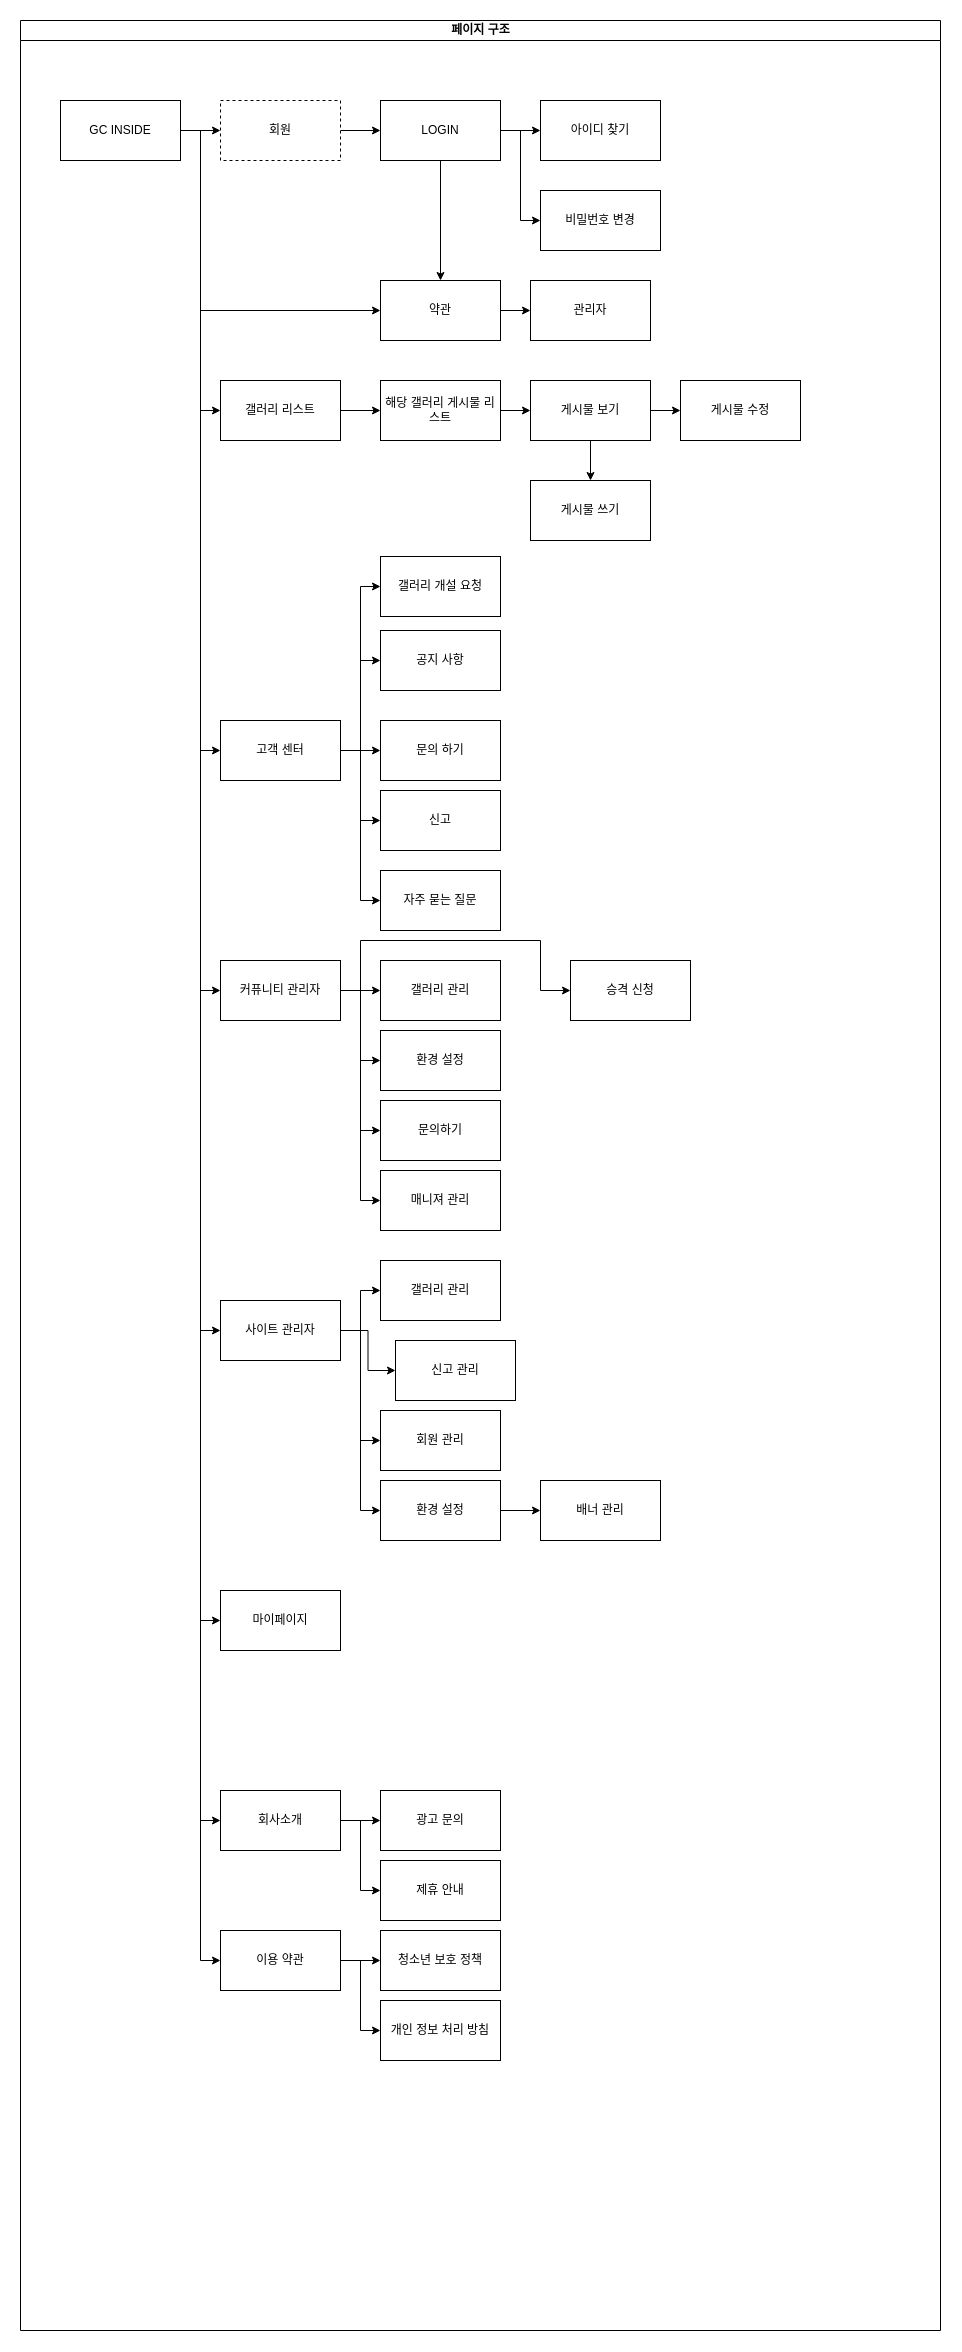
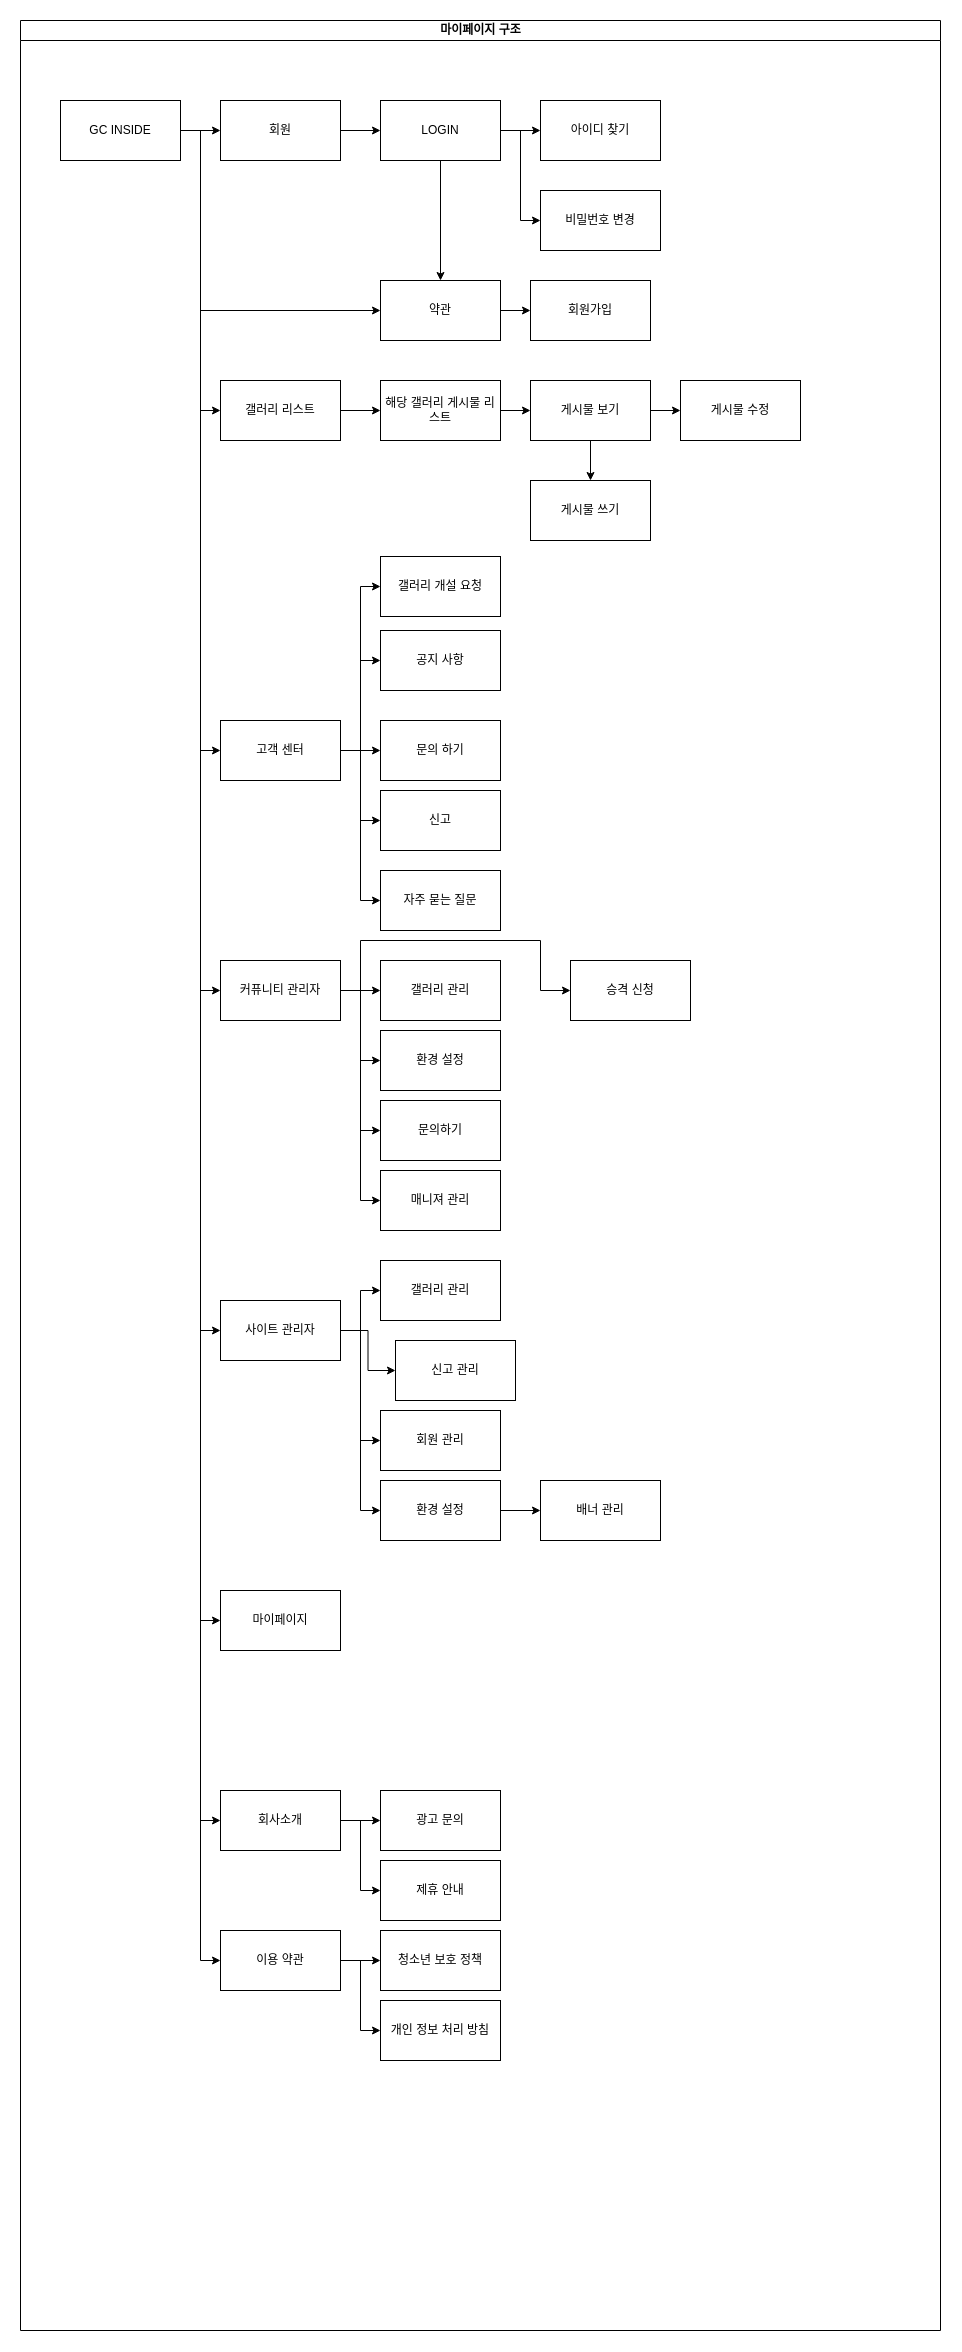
node "페이지 구조": label "페이지 구조" -> "마이페이지 구조"
node "회원": style dashed -> solid
node "관리자": label "관리자" -> "회원가입"
